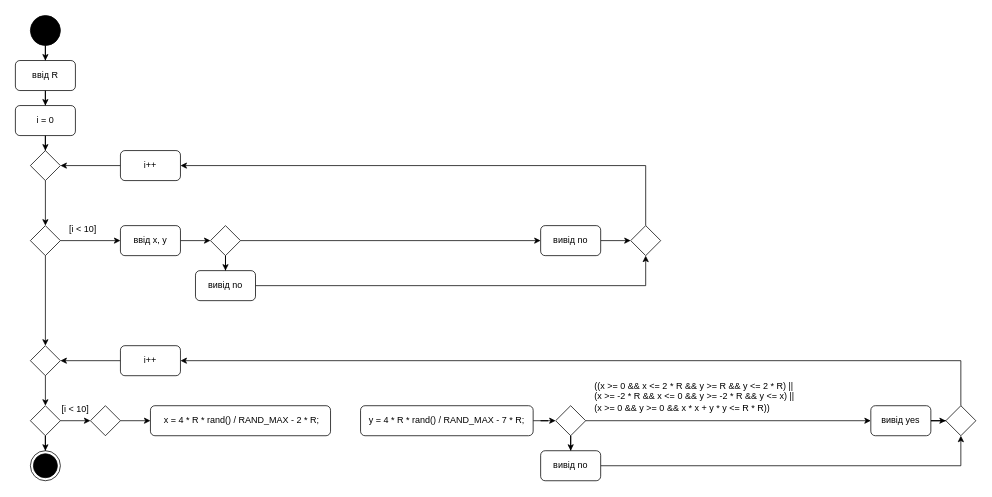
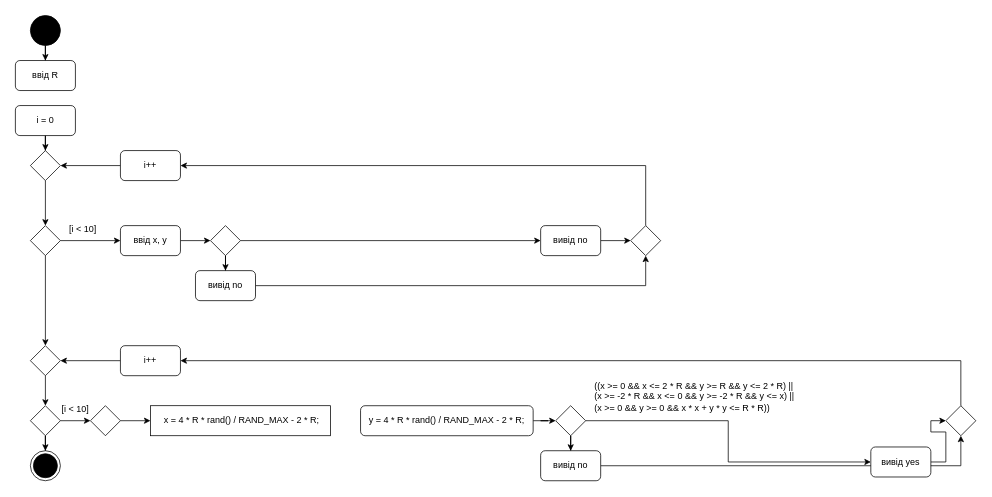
edge "ввід R" -> "i = 0": removed
node "x = 4 * R * rand() / RAND_MAX - 2 * R;": shape rounded rectangle -> rectangle
node "y = 4 * R * rand() / RAND_MAX - 7 * R;": label "y = 4 * R * rand() / RAND_MAX - 7 * R;" -> "y = 4 * R * rand() / RAND_MAX - 2 * R;"
node "вивід yes": moved (900, 420) -> (900, 462)
